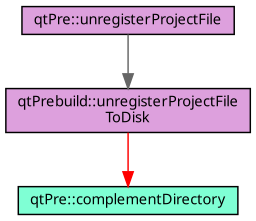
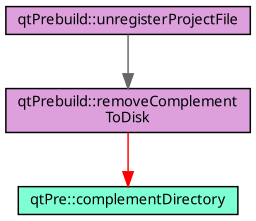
node "qtPre::unregisterProjectFile": label "qtPre::unregisterProjectFile" -> "qtPrebuild::unregisterProjectFile"
node "qtPrebuild::unregisterProjectFile ToDisk": label "qtPrebuild::unregisterProjectFile ToDisk" -> "qtPrebuild::removeComplement ToDisk"
